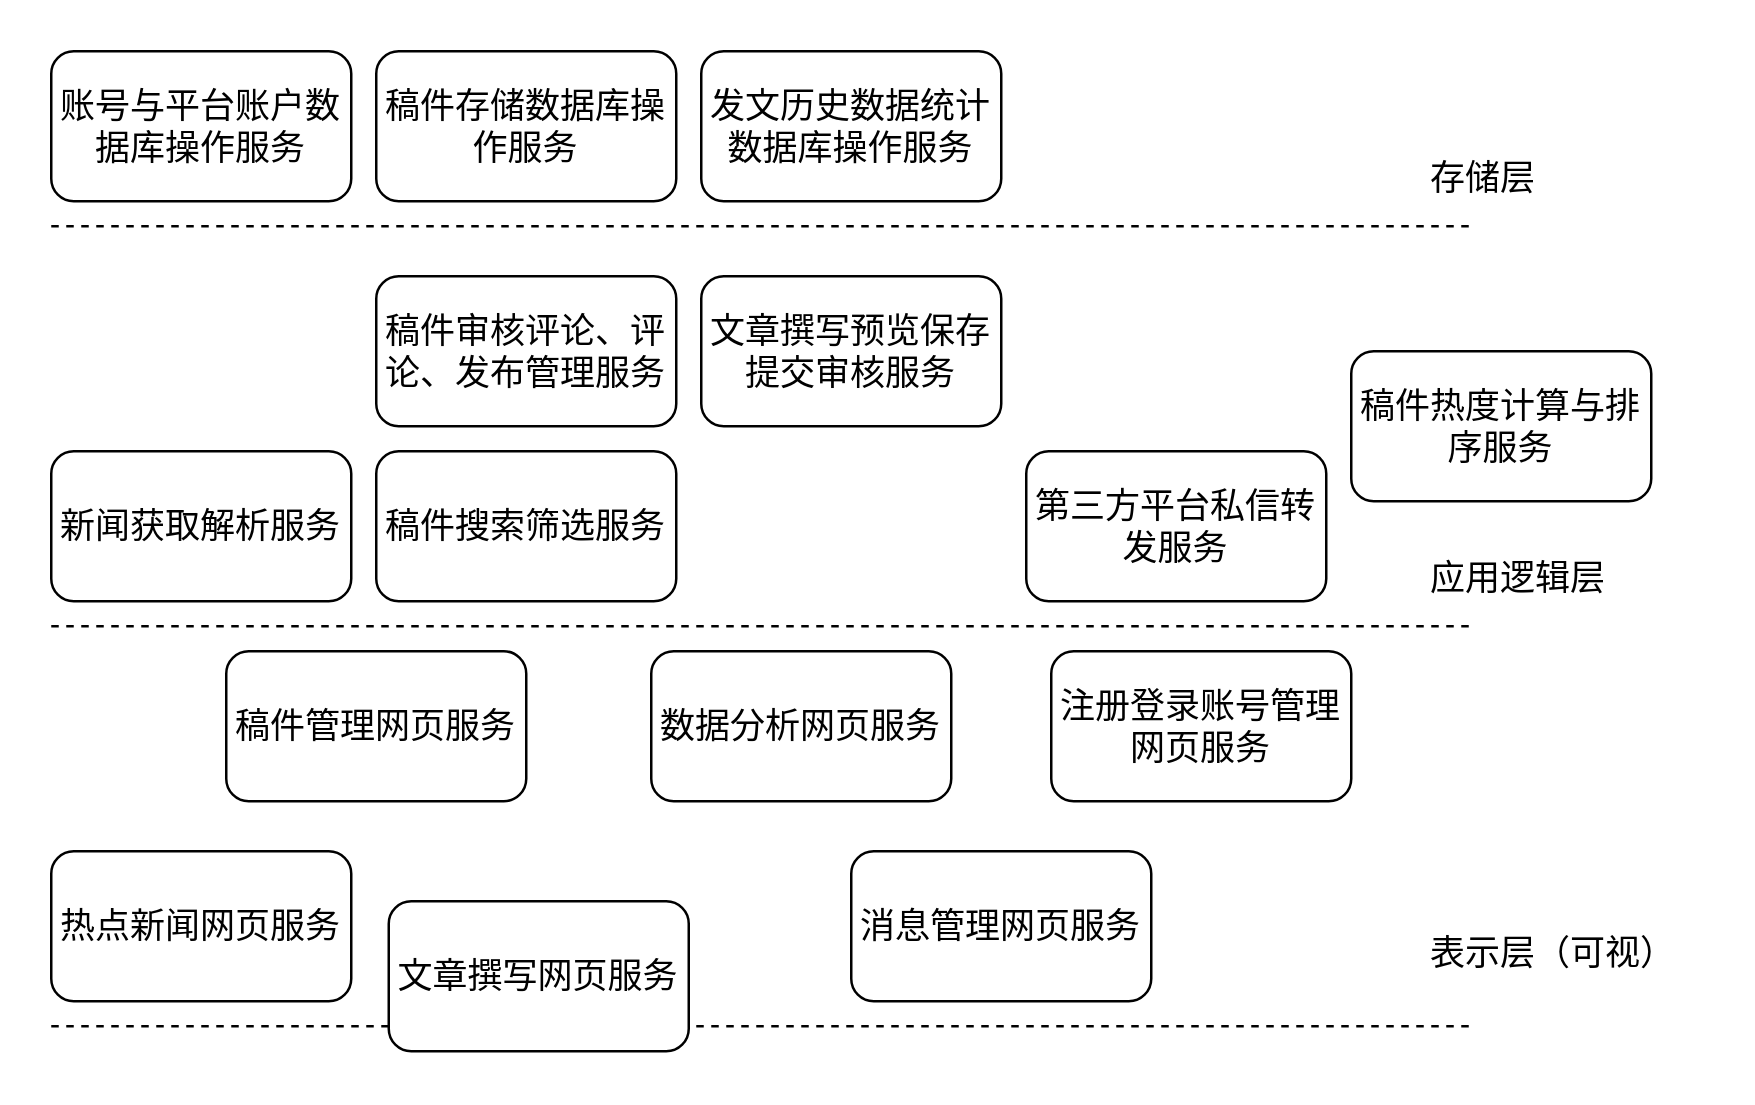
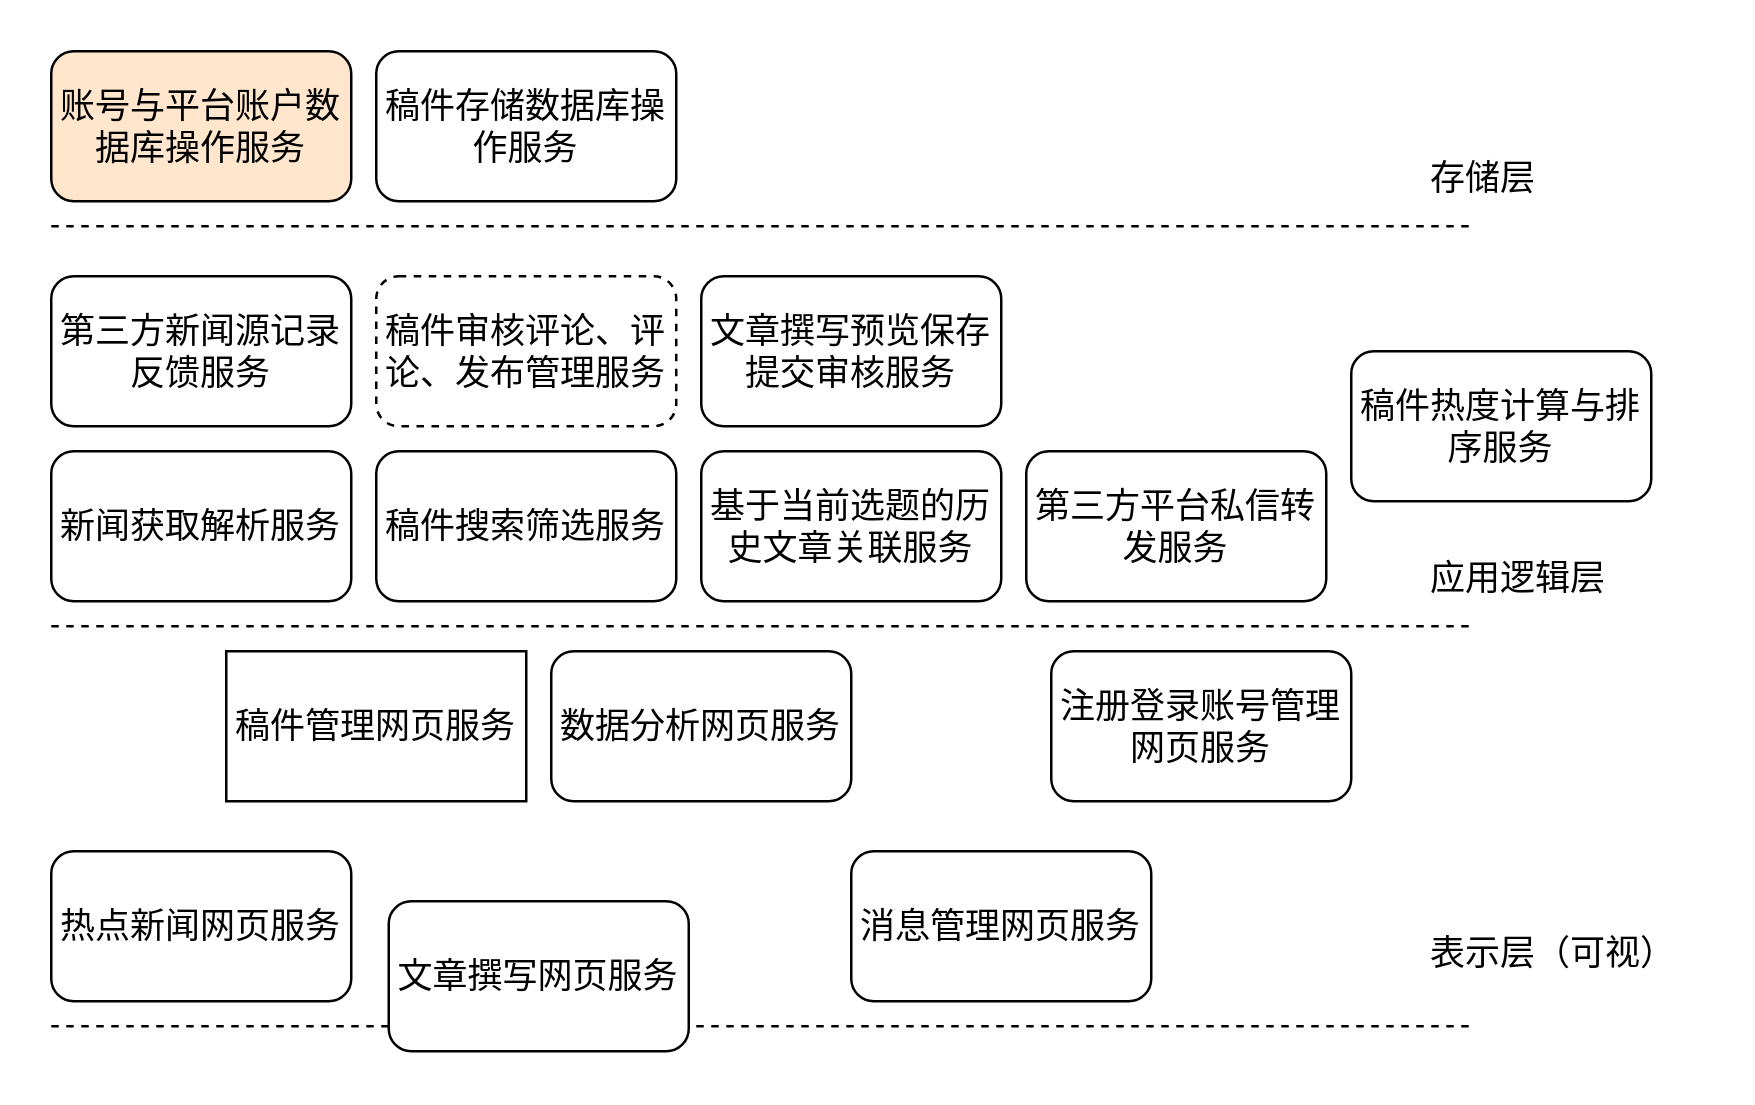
node "账号与平台账户数据库操作服务": fillcolor #ffffff -> #ffe6cc
node "发文历史数据统计数据库操作服务": removed
node "第三方新闻源记录反馈服务": added
node "稿件审核评论、评论、发布管理服务": style solid -> dashed
node "基于当前选题的历史文章关联服务": added
node "稿件管理网页服务": shape rounded rectangle -> rectangle
node "数据分析网页服务": moved (801, 726) -> (701, 726)
